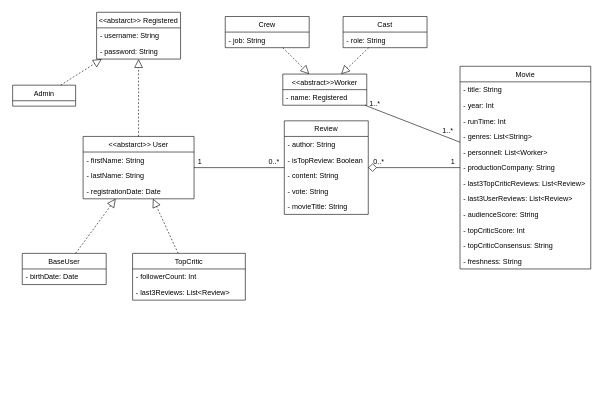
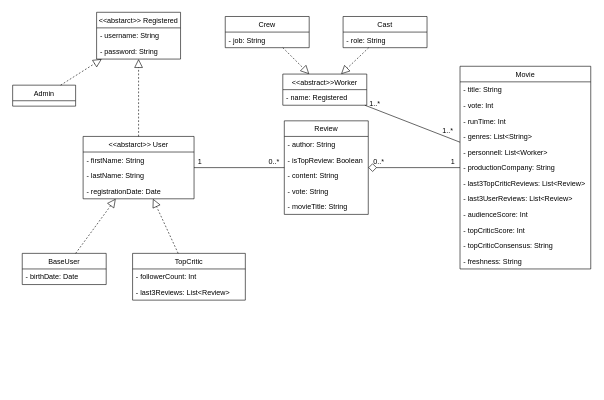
node "- year: Int": label "- year: Int" -> "- vote: Int"
node "- audienceScore: String": label "- audienceScore: String" -> "- audienceScore: Int"
